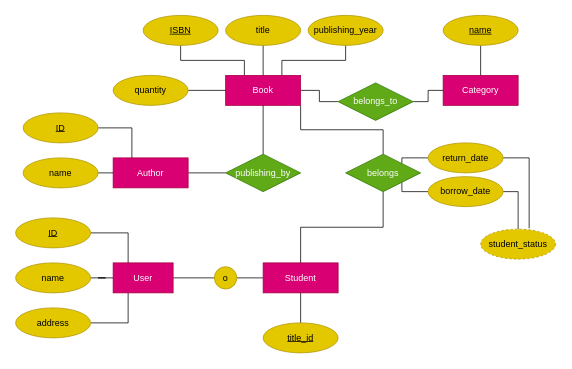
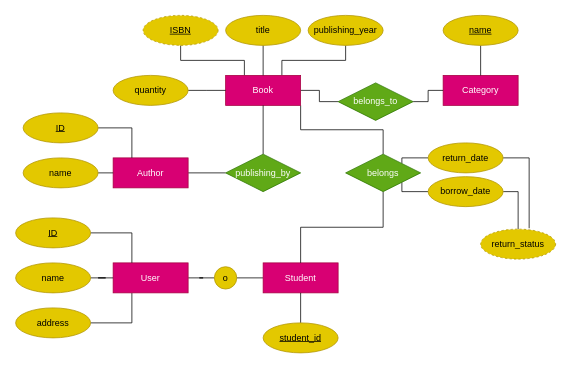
node "ISBN": style solid -> dashed
node "student_status": label "student_status" -> "return_status"
node "User": size 60x30 -> 75x30
node "title_id": label "title_id" -> "student_id"
